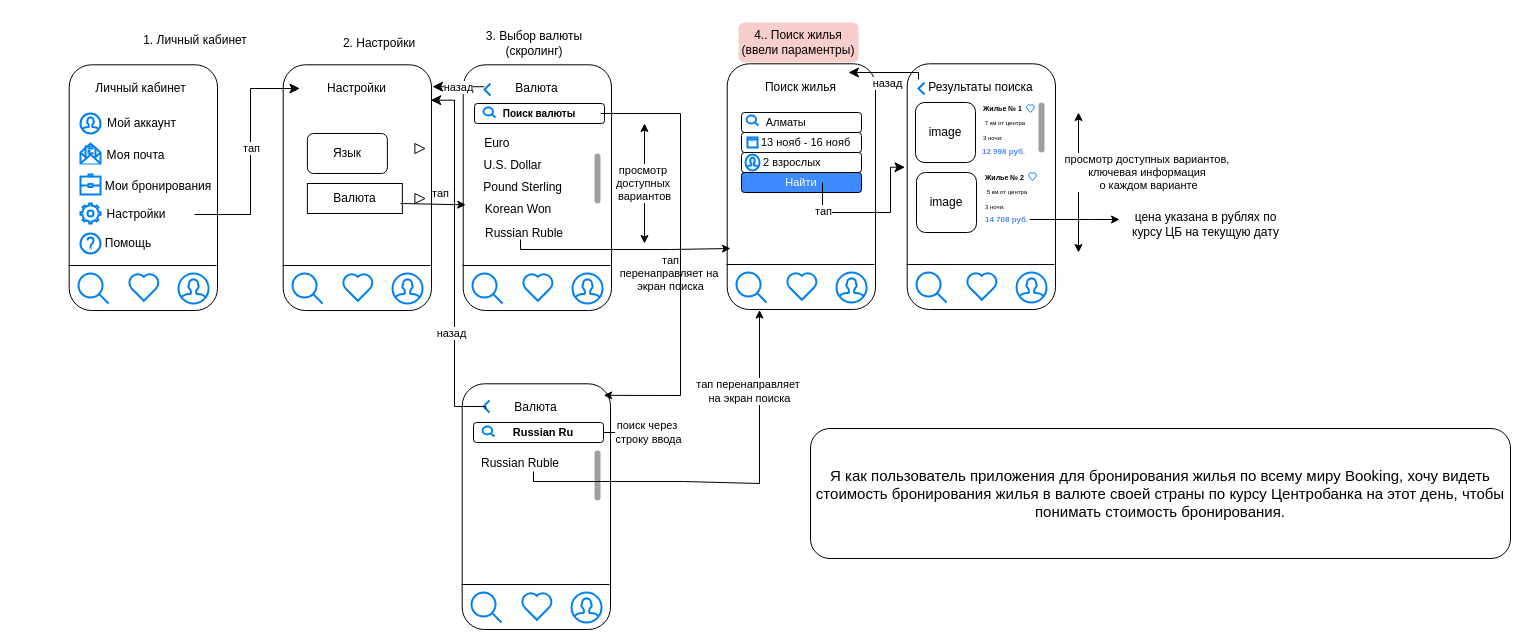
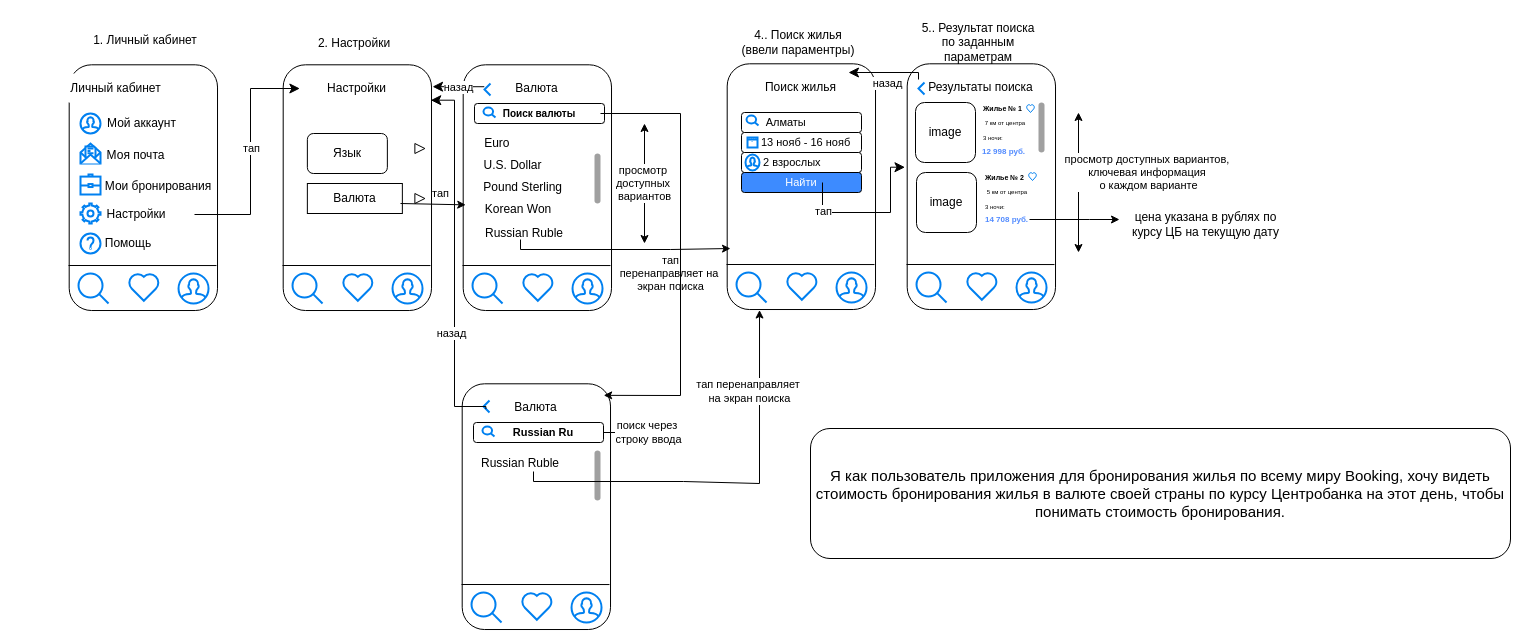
node "1. Личный кабинет": moved (196, 41) -> (146, 41)
node "4.. Поиск жилья (ввели параментры)": fillcolor #f8cecc -> #ffffff
node "5.. Результат поиска по заданным параметрам": added
node "2. Настройки": moved (380, 44) -> (355, 44)
node "3. Выбор валюты (скролинг)": removed
node "Личный кабинет": moved (141, 89) -> (116, 89)
